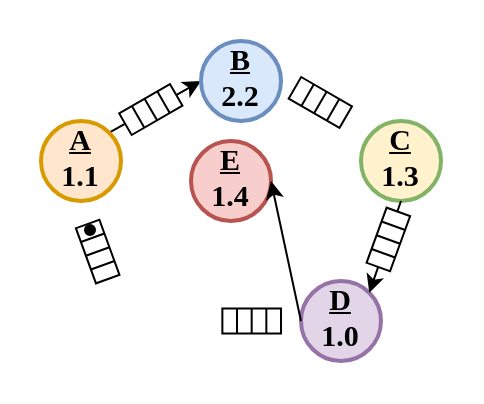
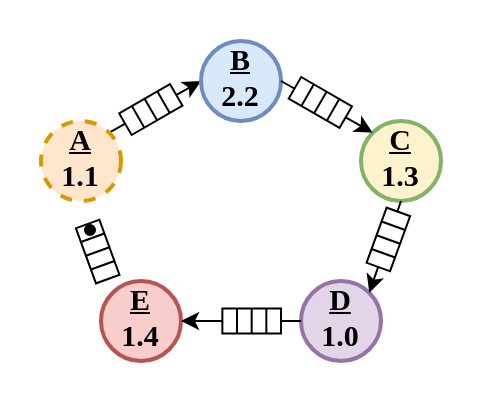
edge "B 2.2" -> "C 1.3": added
node "A 1.1": style solid -> dashed
node "E 1.4": moved (231, 181) -> (141, 321)
